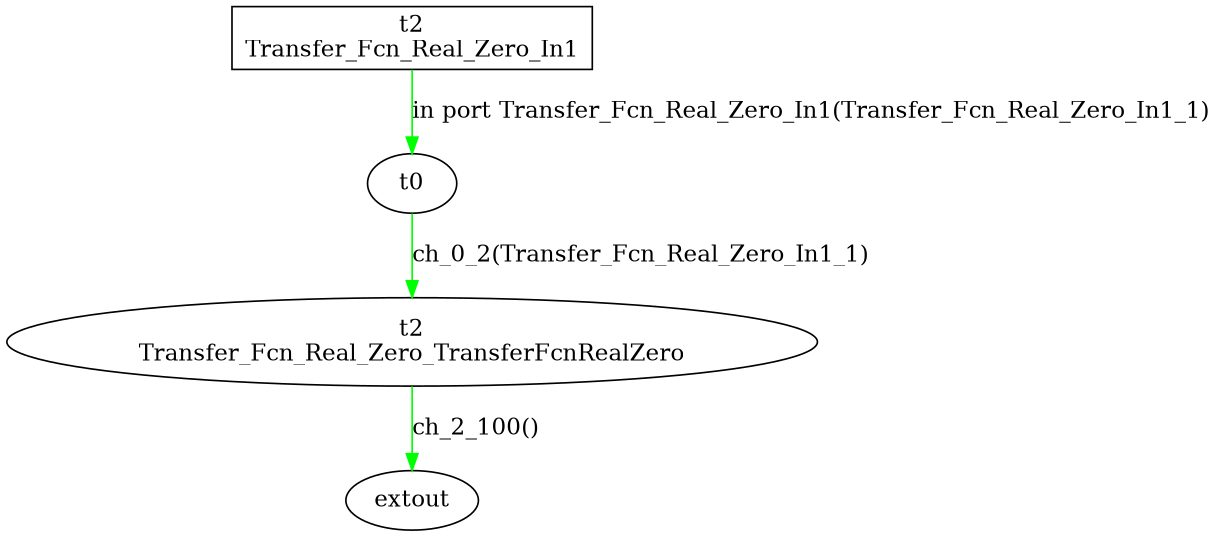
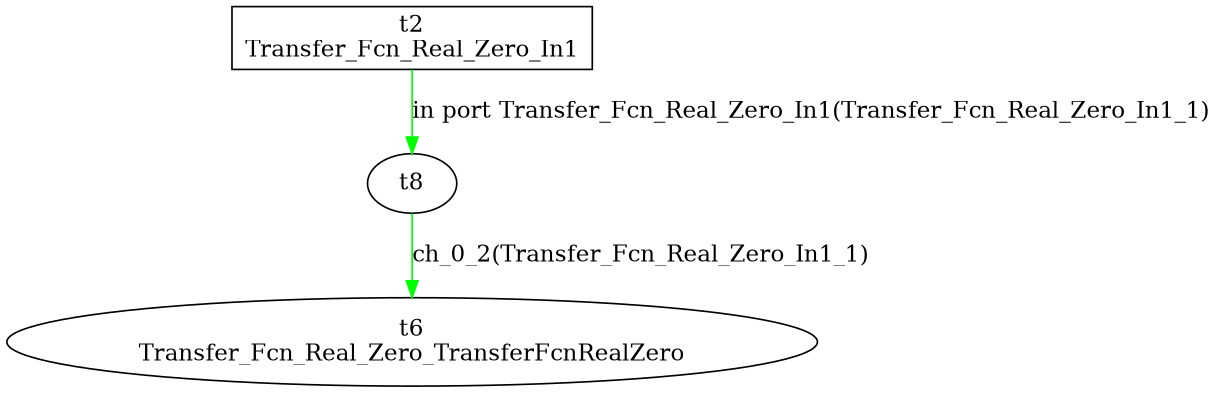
node "t0": label "t0" -> "t8"
node "t2 Transfer_Fcn_Real_Zero_TransferFcnRealZero": label "t2 Transfer_Fcn_Real_Zero_TransferFcnRealZero" -> "t6 Transfer_Fcn_Real_Zero_TransferFcnRealZero"
node "extout": removed
